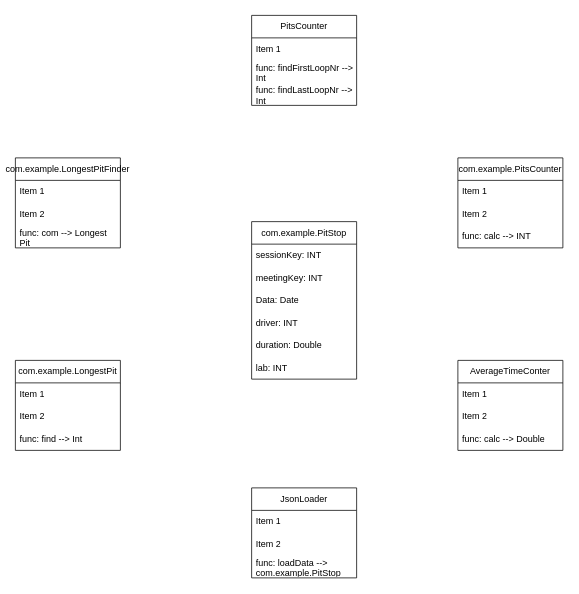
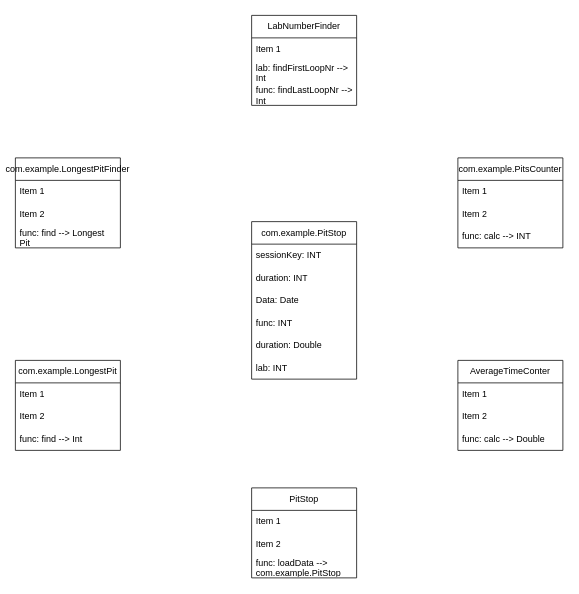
node "PitsCounter": label "PitsCounter" -> "LabNumberFinder"
node "func: findFirstLoopNr --> Int": label "func: findFirstLoopNr --> Int" -> "lab: findFirstLoopNr --> Int"
node "func: com --> Longest Pit": label "func: com --> Longest Pit" -> "func: find --> Longest Pit"
node "meetingKey: INT": label "meetingKey: INT" -> "duration: INT"
node "driver: INT": label "driver: INT" -> "func: INT"
node "JsonLoader": label "JsonLoader" -> "PitStop"
